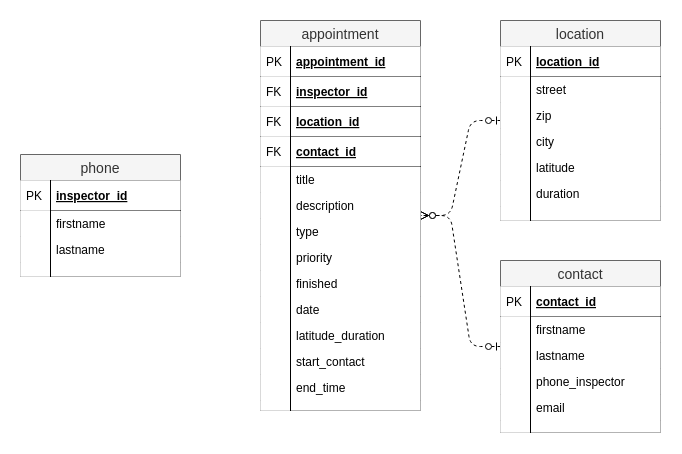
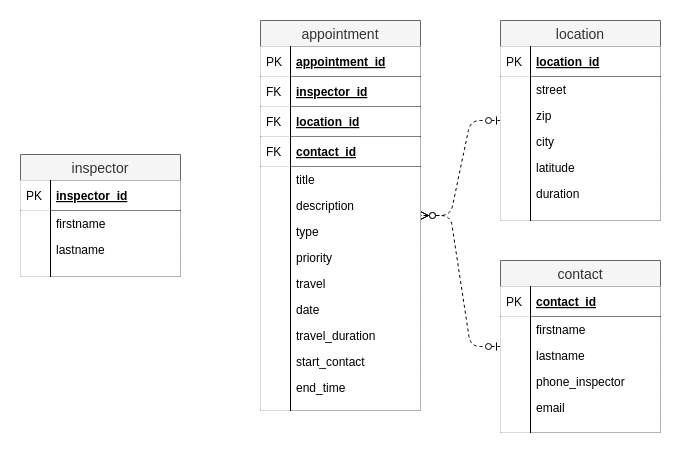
node "phone": label "phone" -> "inspector"
node "finished": label "finished" -> "travel"
node "latitude_duration": label "latitude_duration" -> "travel_duration"
